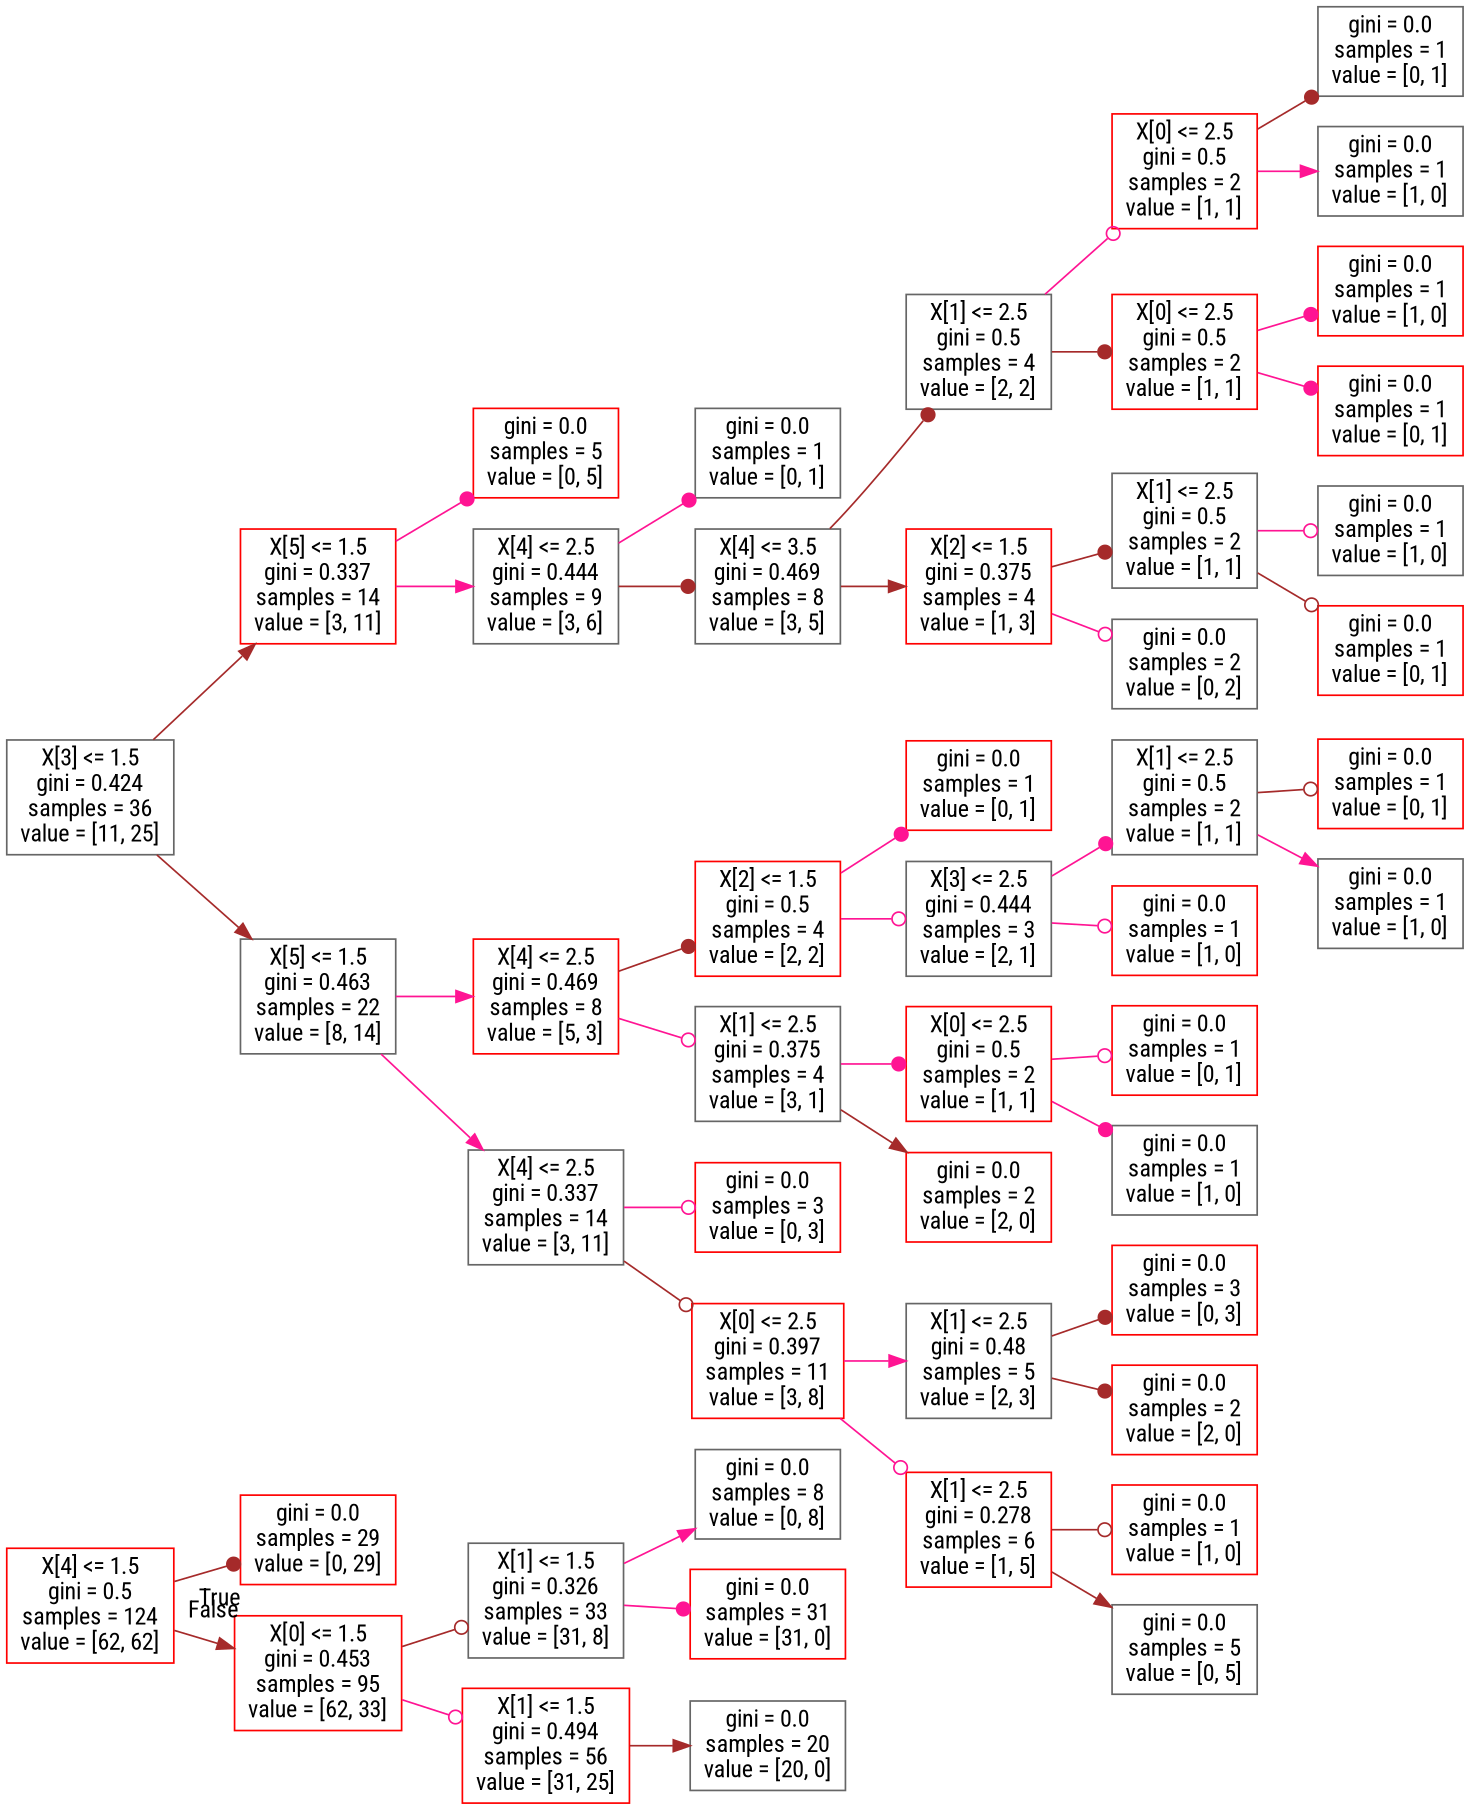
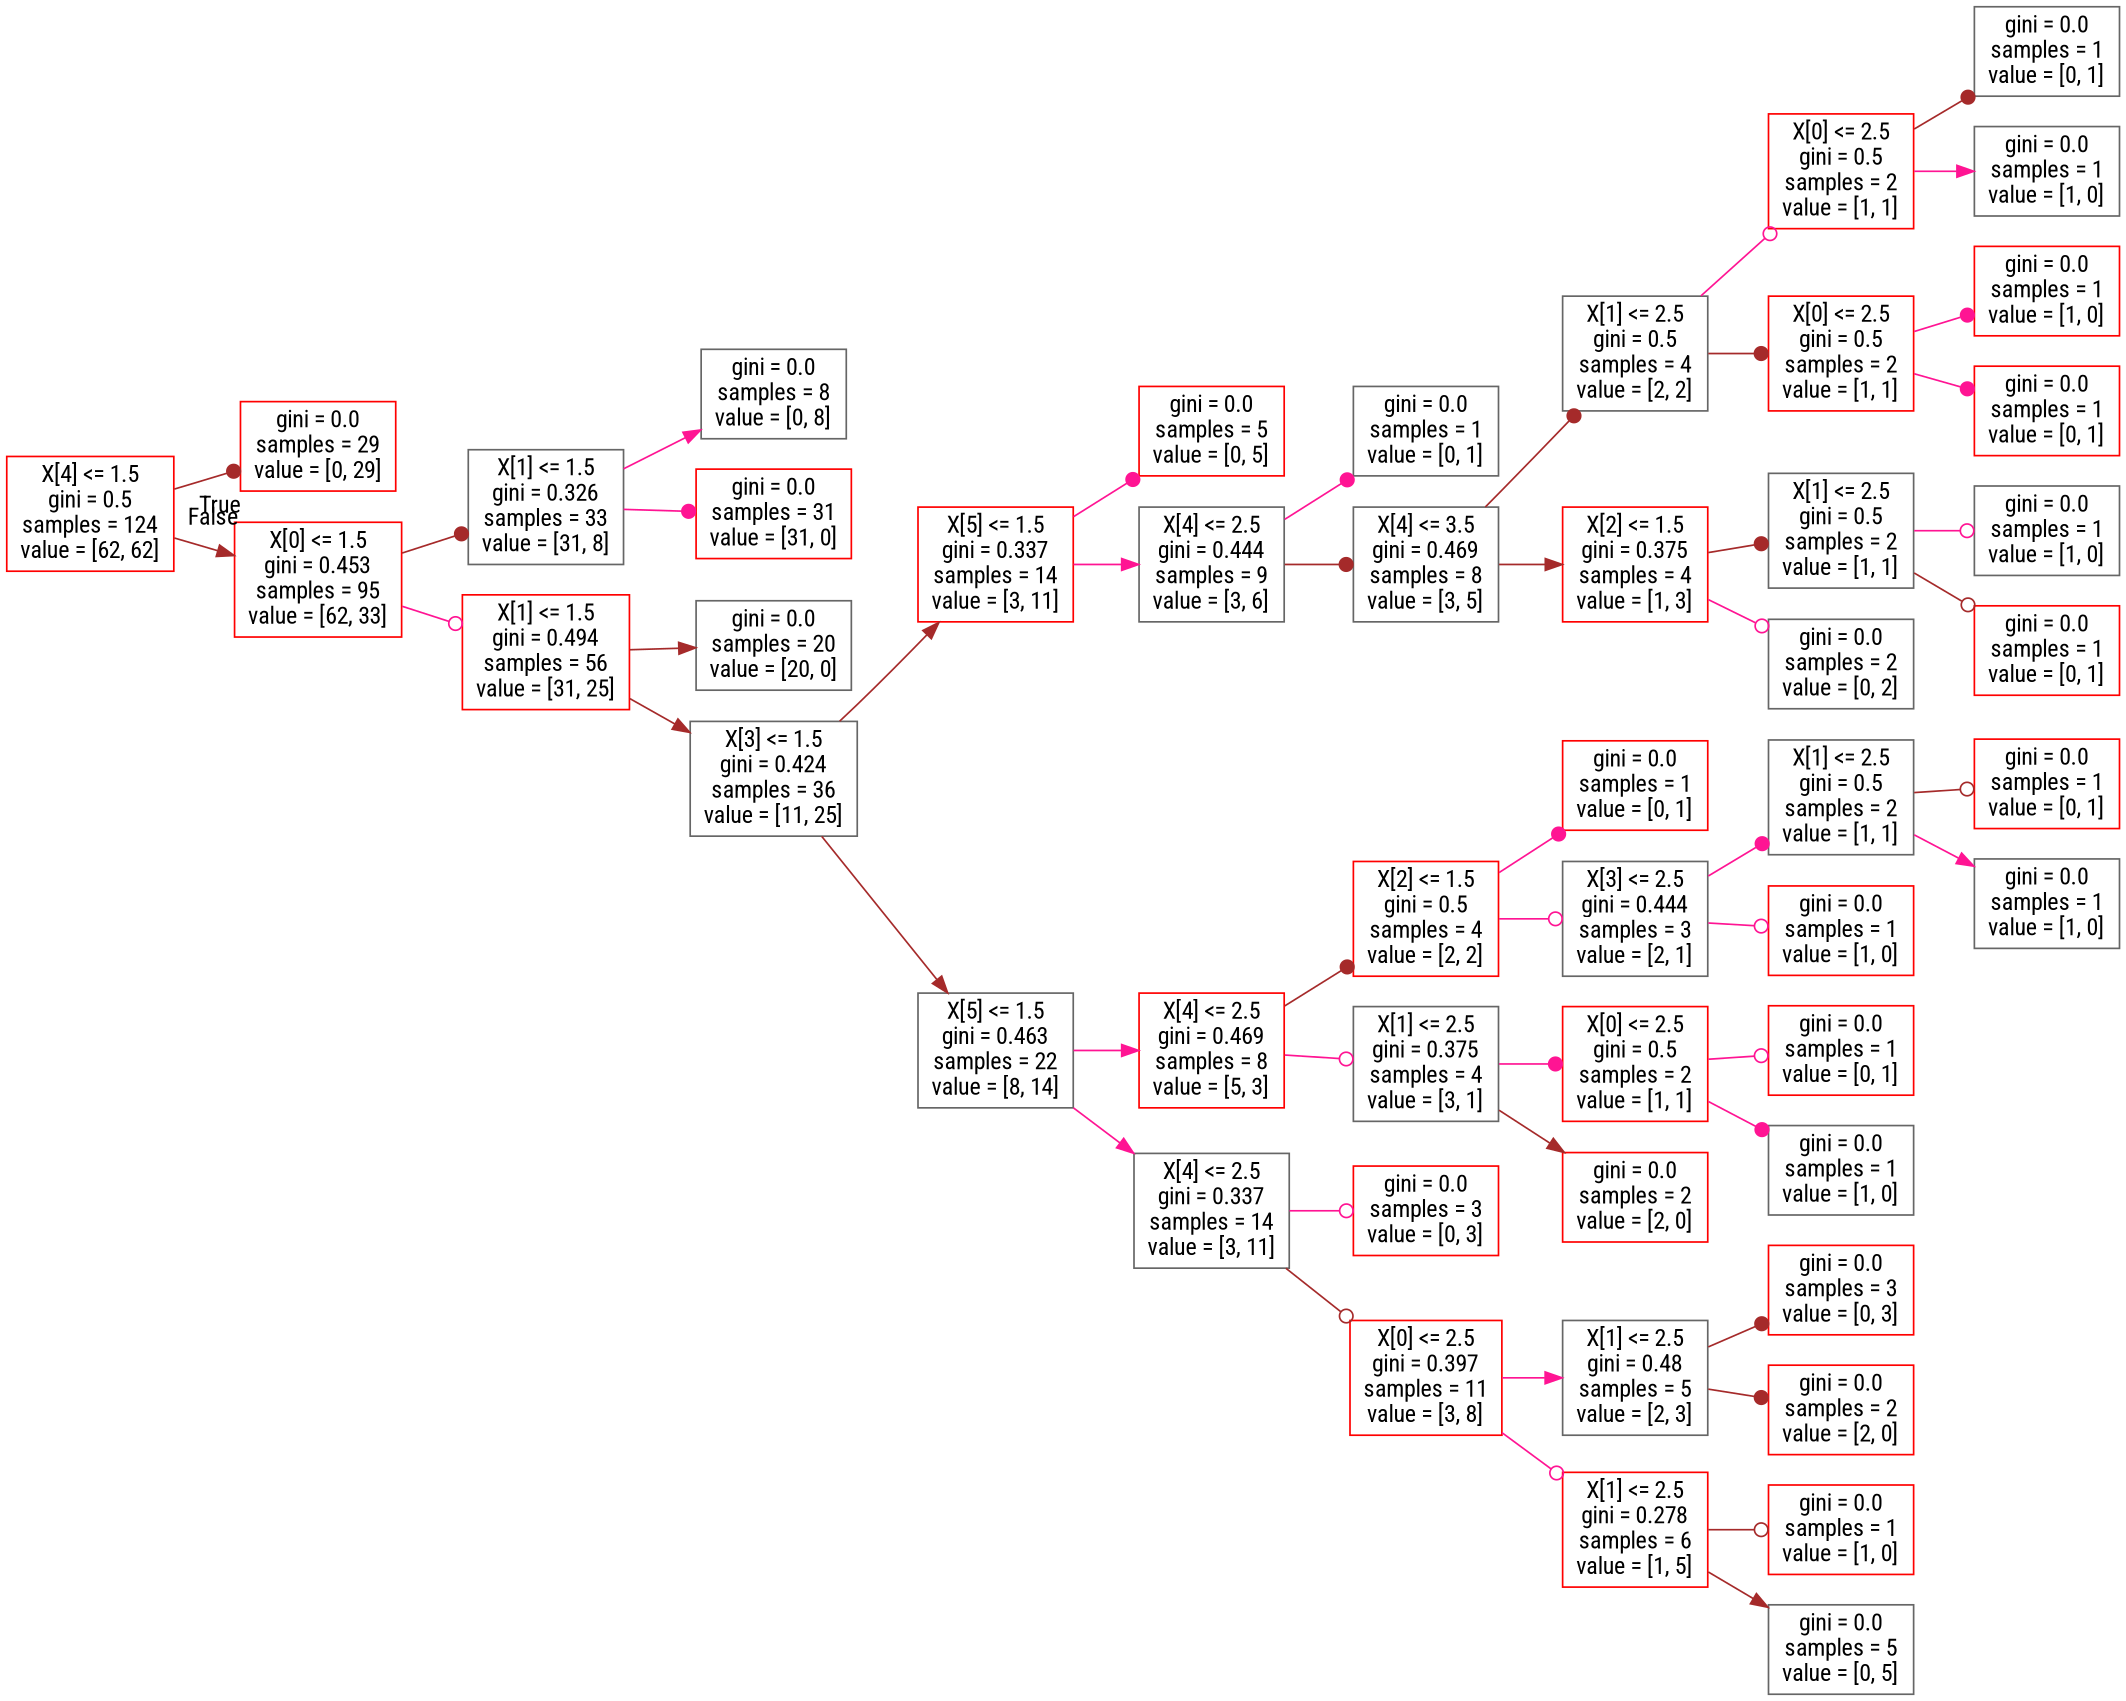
edge "X[1] <= 1.5 gini = 0.494 samples = 56 value = [31, 25]" -> "X[3] <= 1.5 gini = 0.424 samples = 36 value = [11, 25]": added
edge "X[0] <= 1.5 gini = 0.453 samples = 95 value = [62, 33]" -> "X[1] <= 1.5 gini = 0.326 samples = 33 value = [31, 8]": arrowhead odot -> dot
